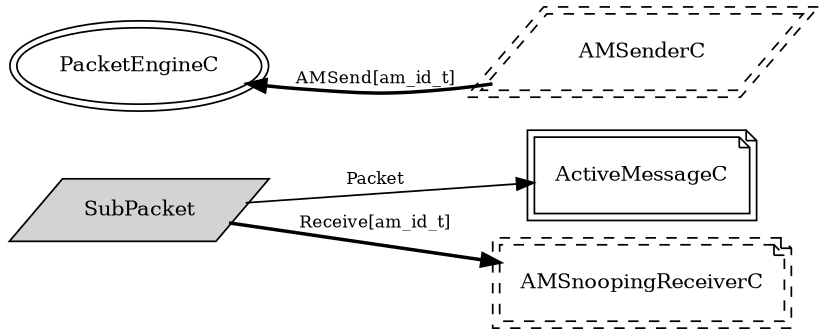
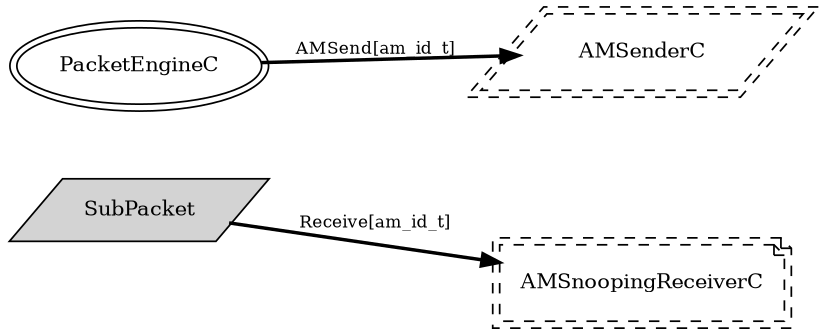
edge "AMSenderC" -> "PacketEngineC": reversed
node "ActiveMessageC": removed
